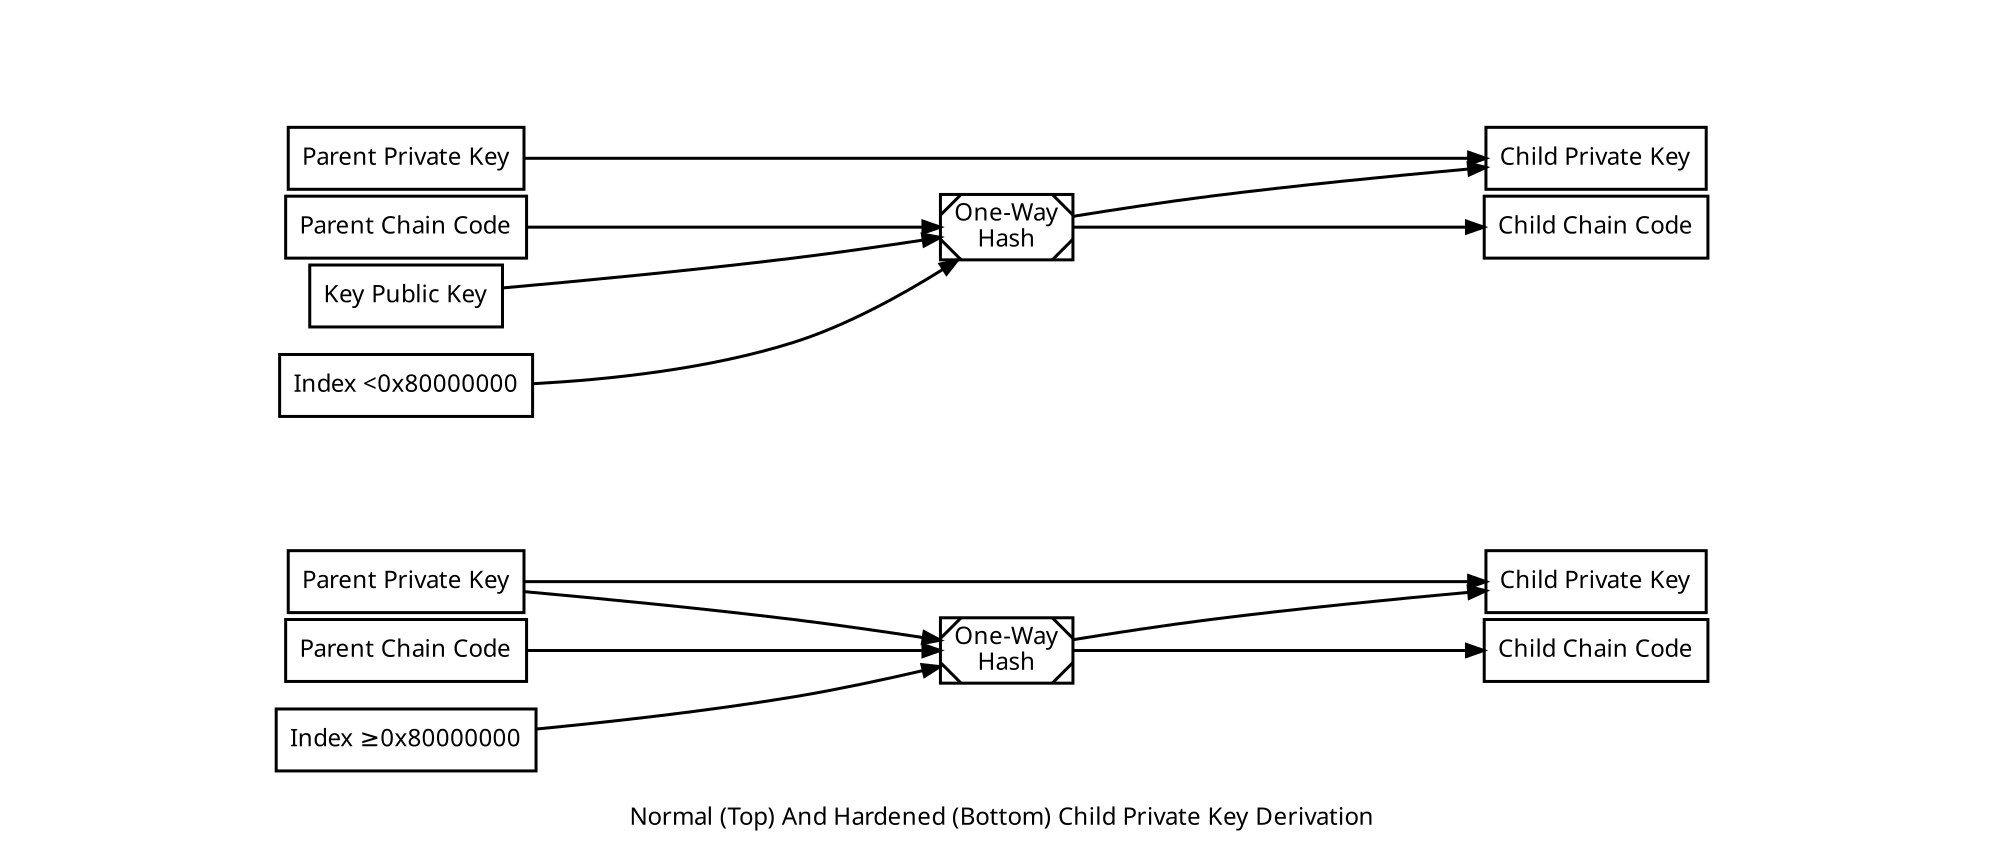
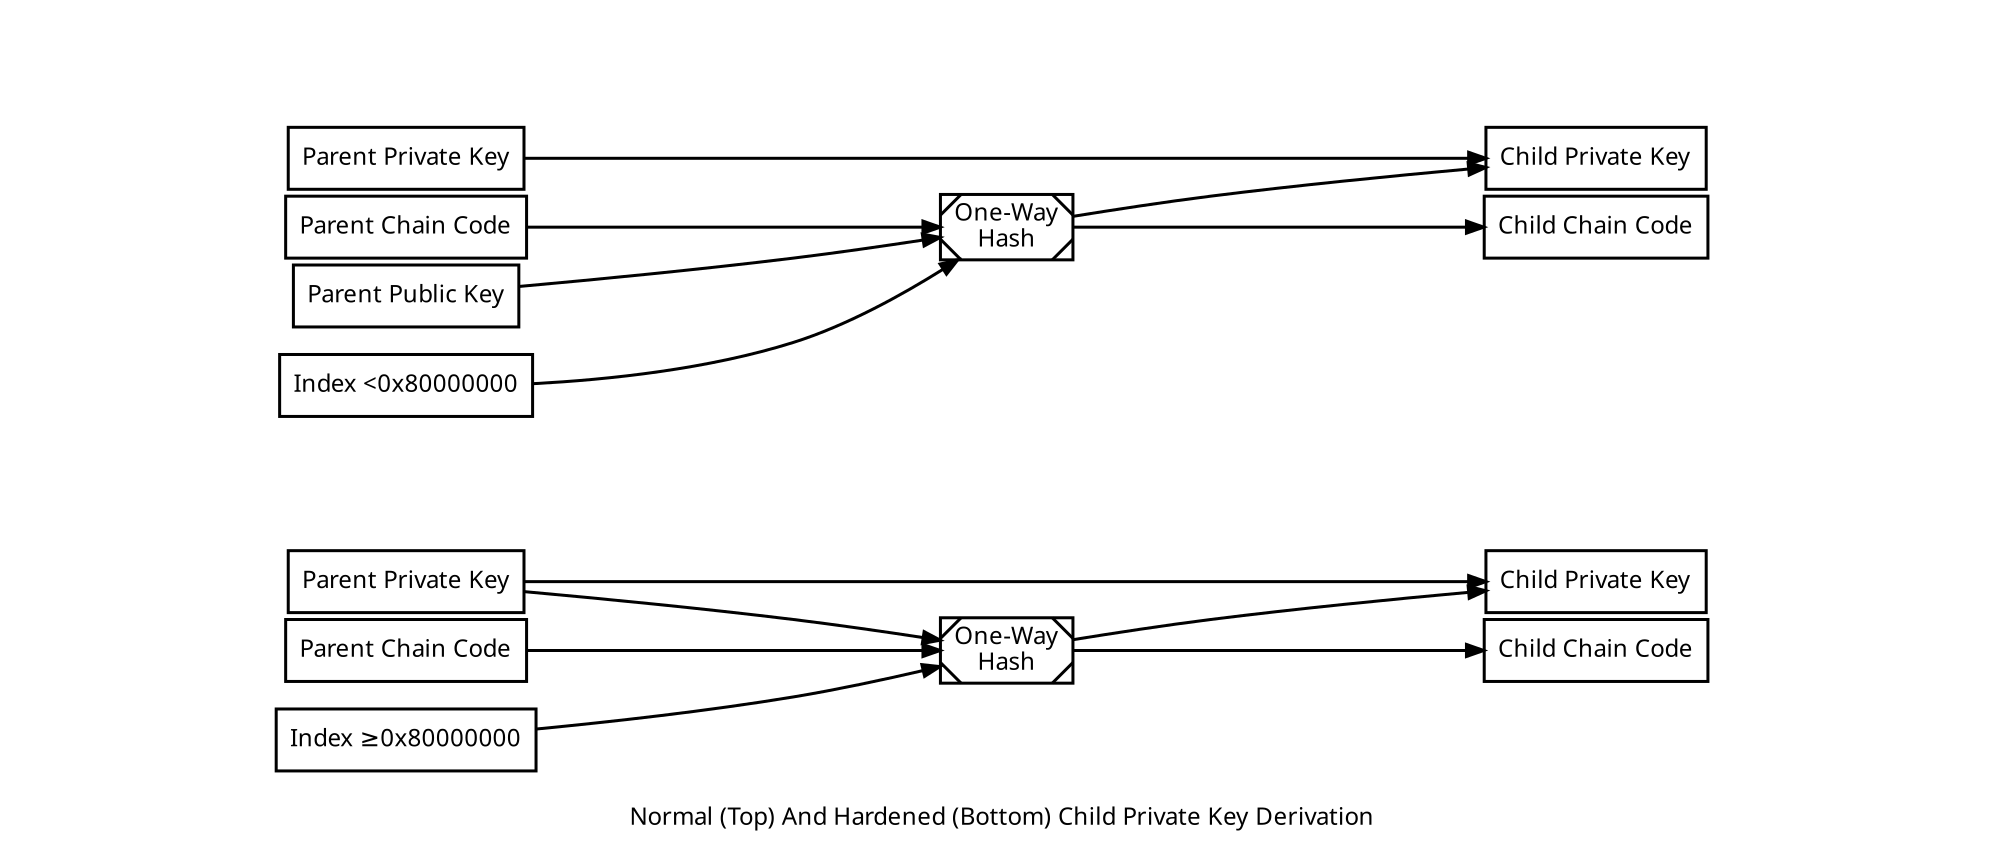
node "Key Public Key": label "Key Public Key" -> "Parent Public Key"
